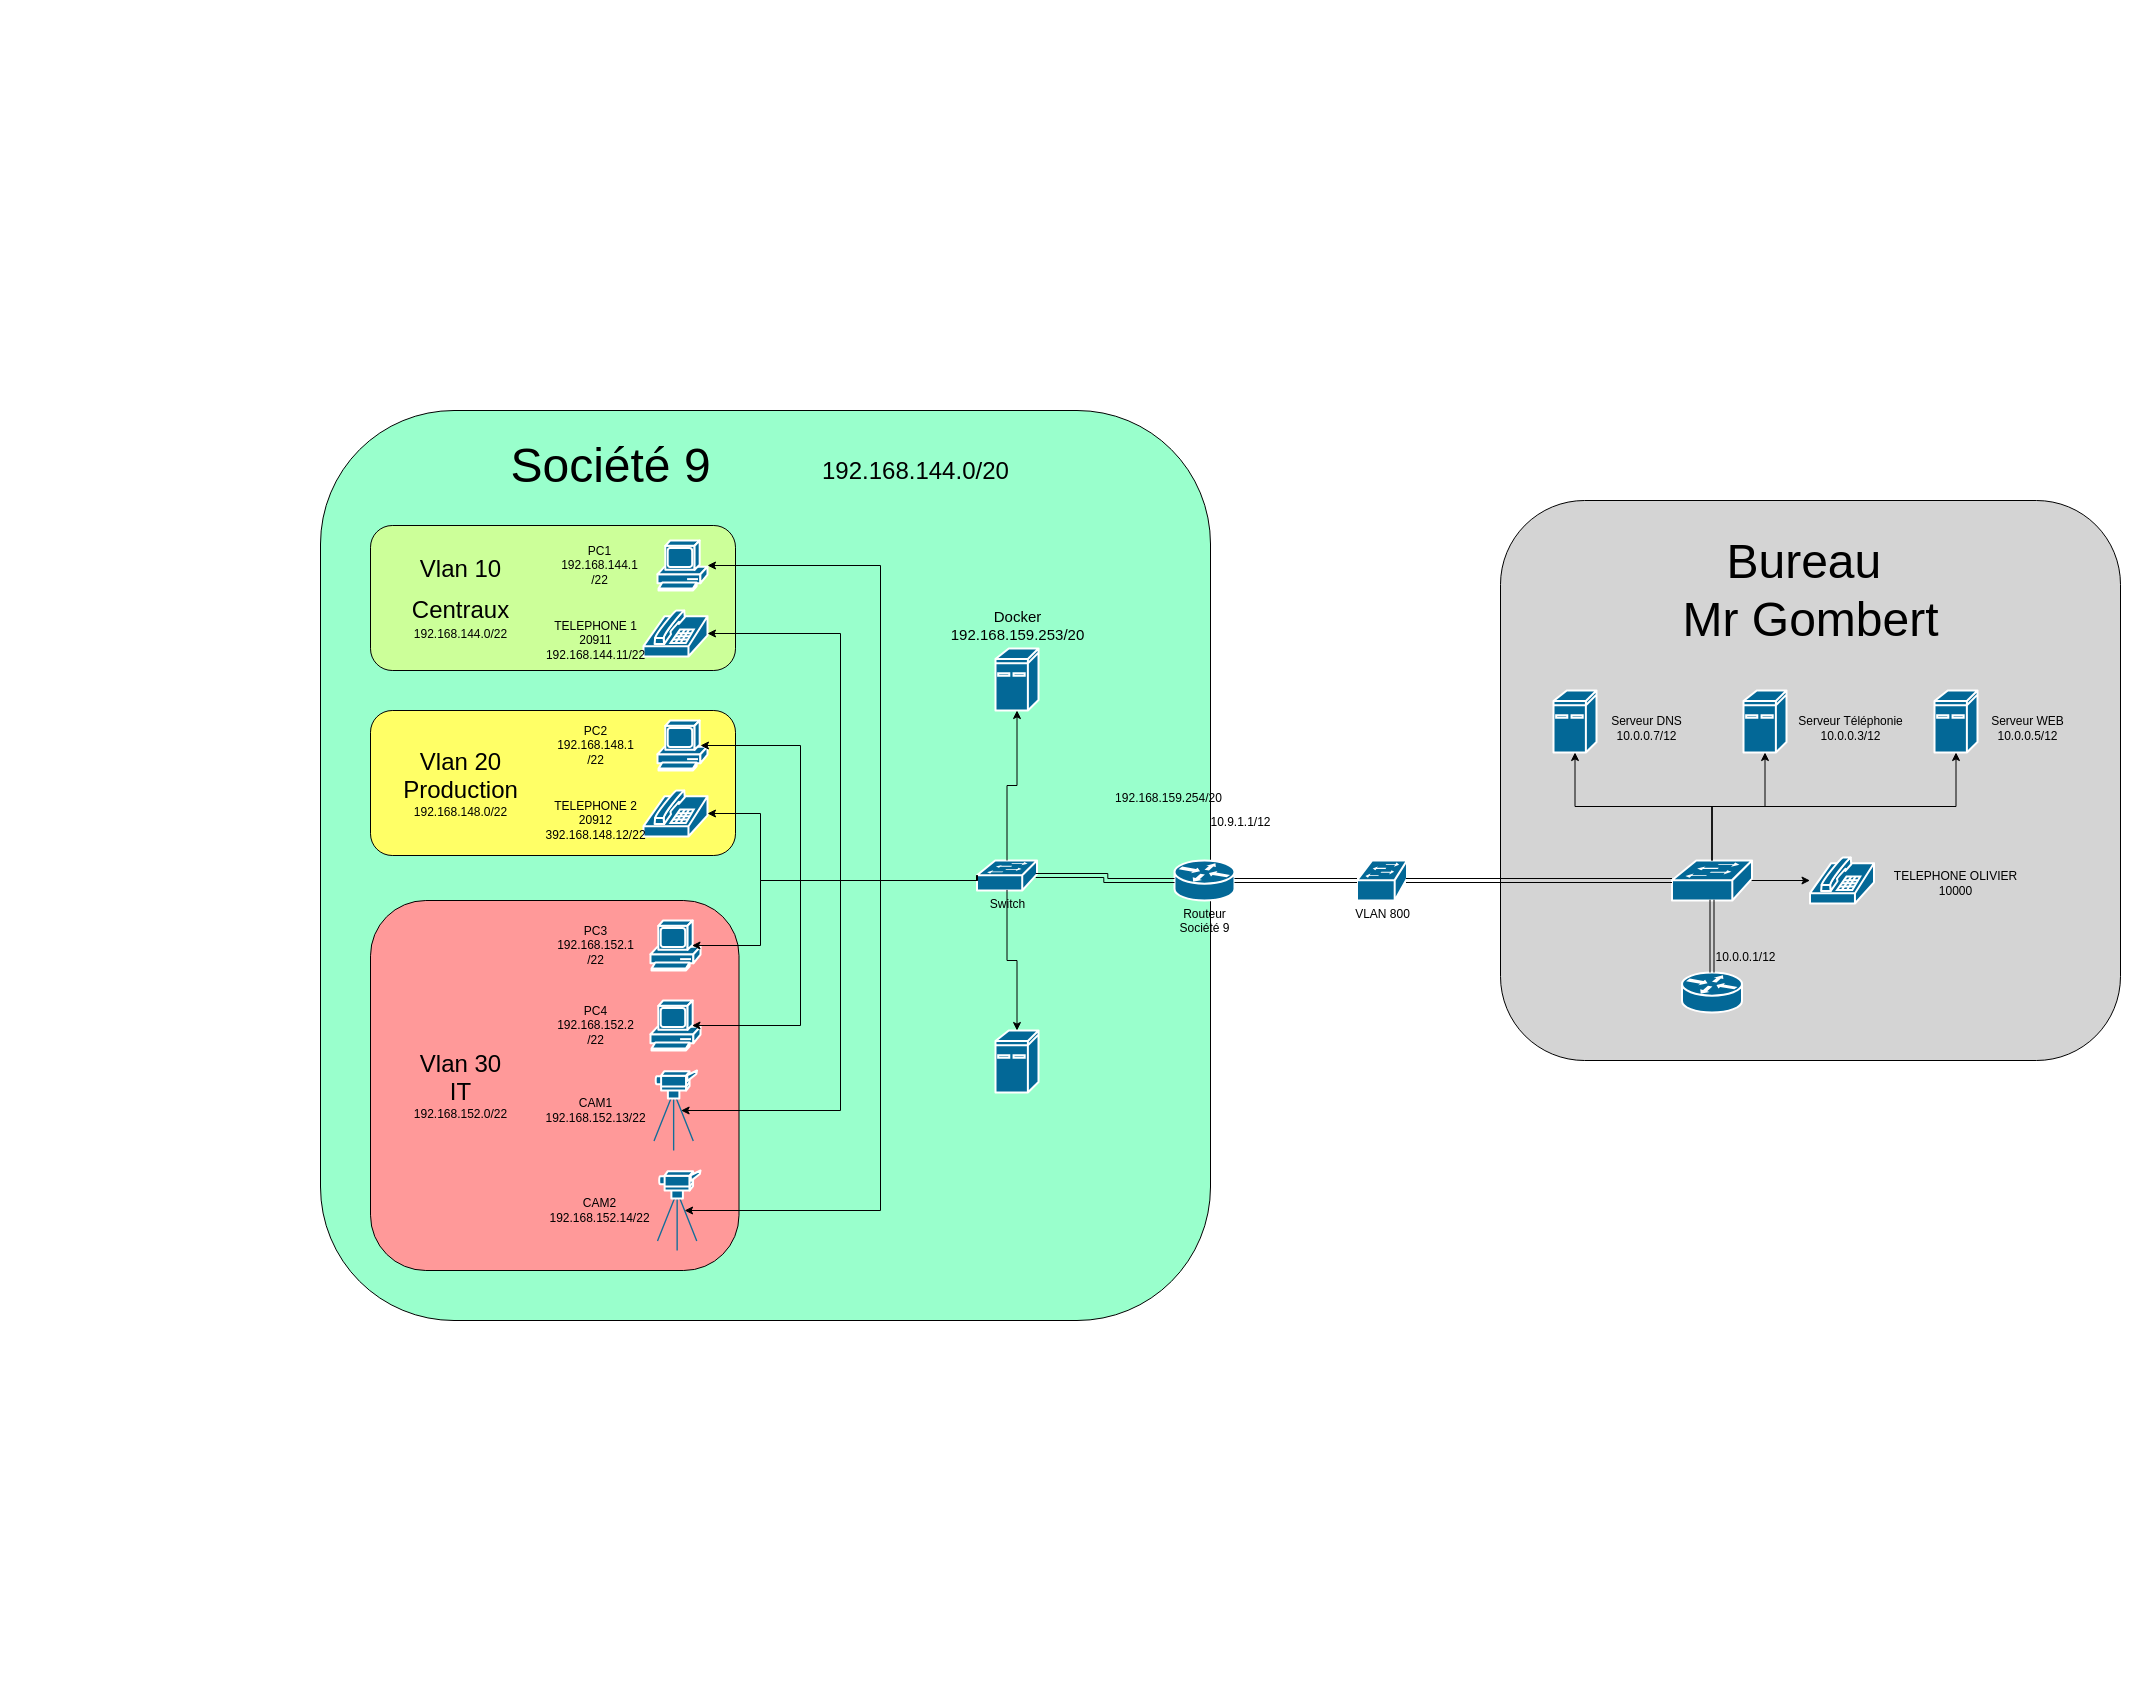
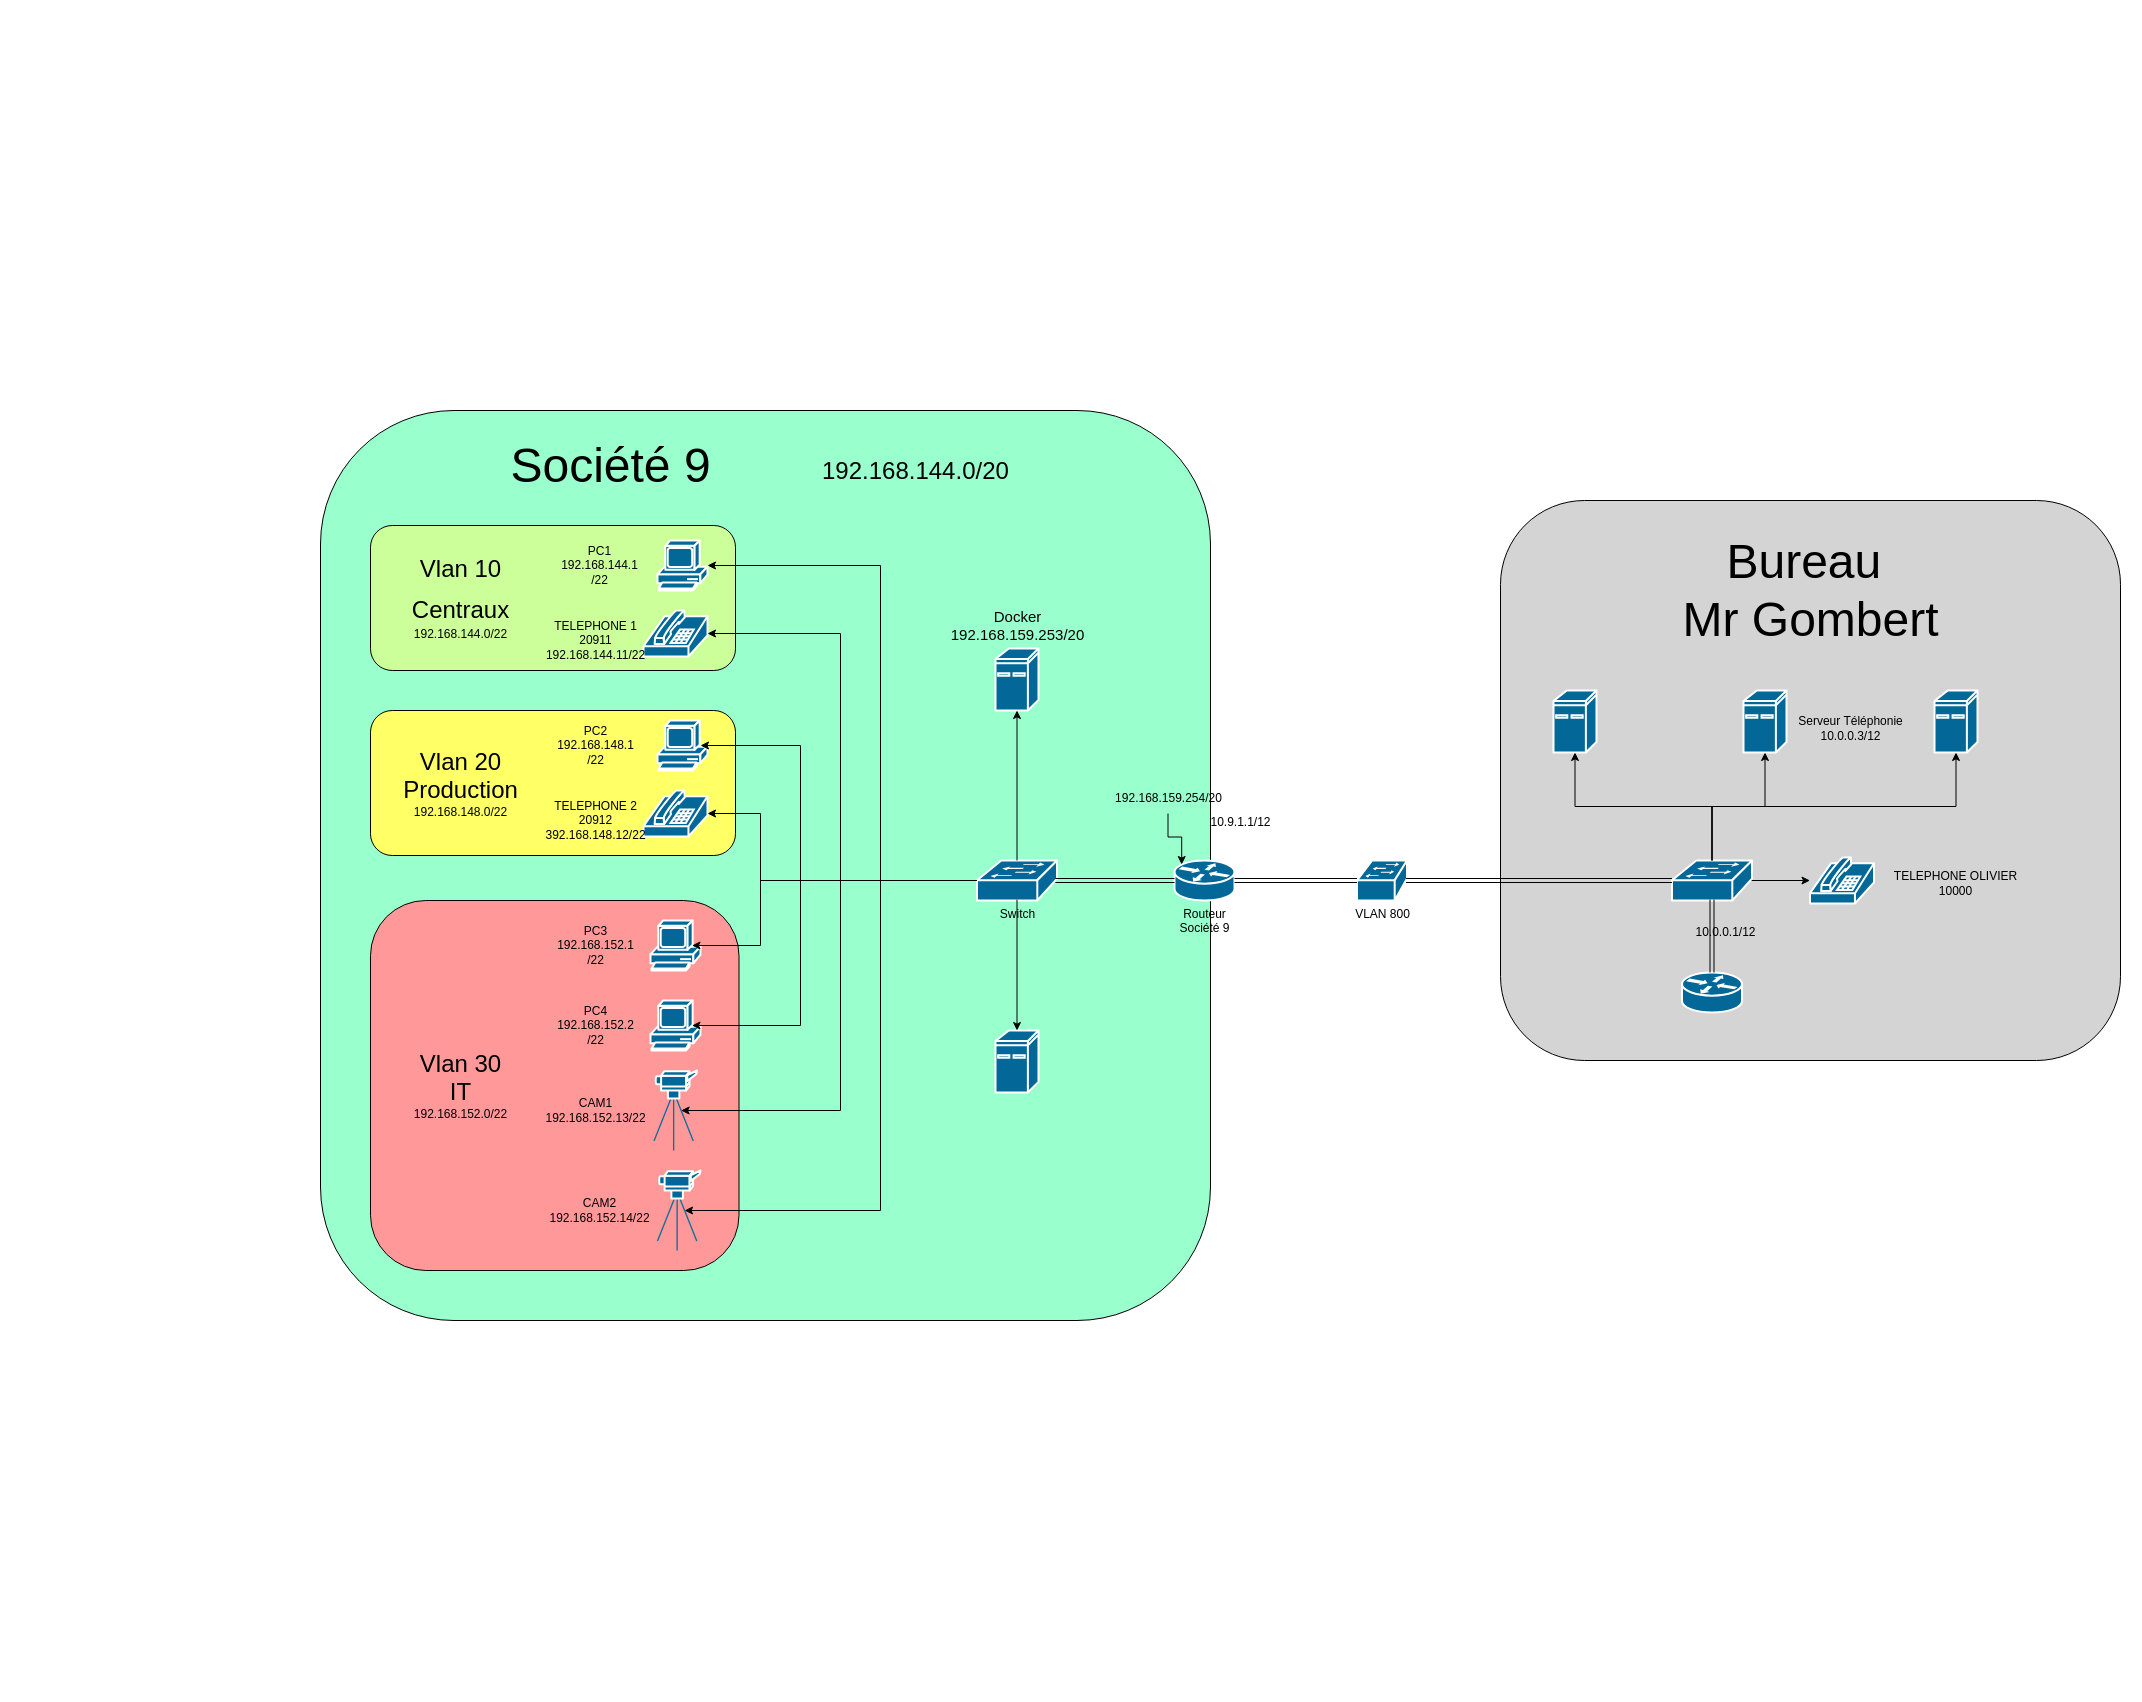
node "Serveur DNS 10.0.0.7/12": removed
node "Serveur WEB 10.0.0.5/12": removed
edge "192.168.159.254/20" -> "Routeur Société 9": added
node "Switch": size 60x30 -> 80x40
node "10.0.0.1/12": moved (1746, 958) -> (1726, 933)
